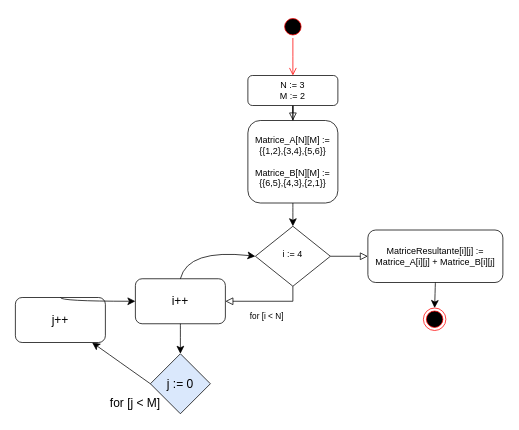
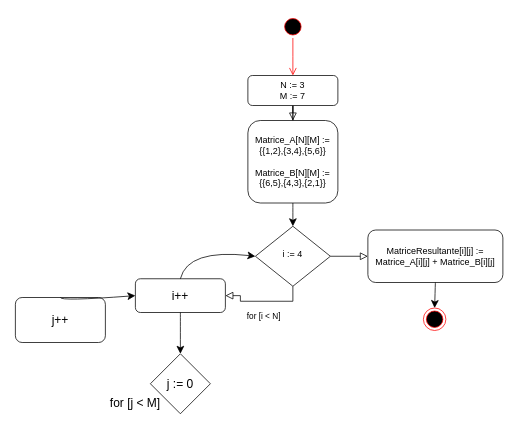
node "N := 3 M := 2": label "N := 3 M := 2" -> "N := 3 M := 7"
node "i++": size 90x45 -> 90x34
edge "j := 0" -> "j++": removed
node "j := 0": fillcolor #dae8fc -> #ffffff
